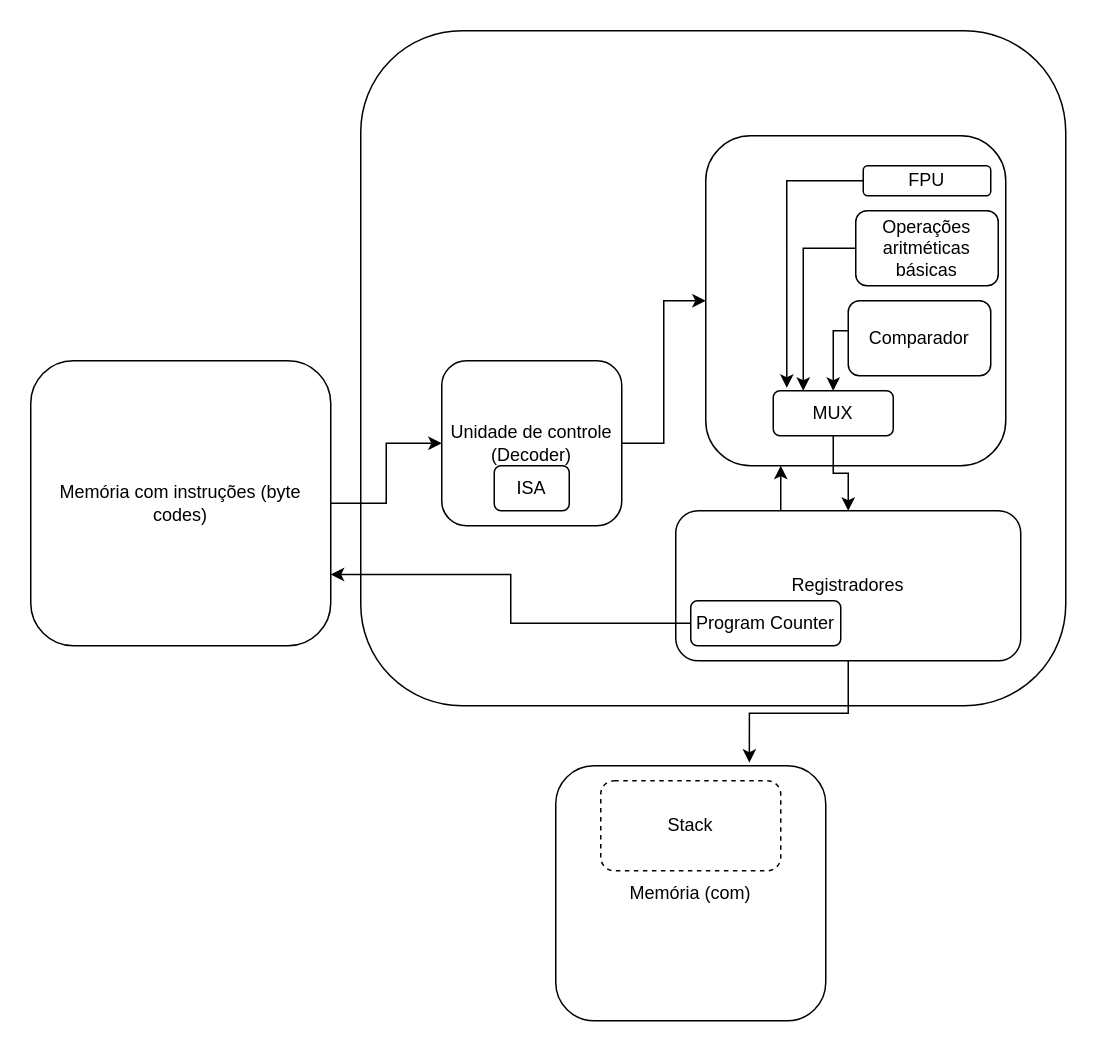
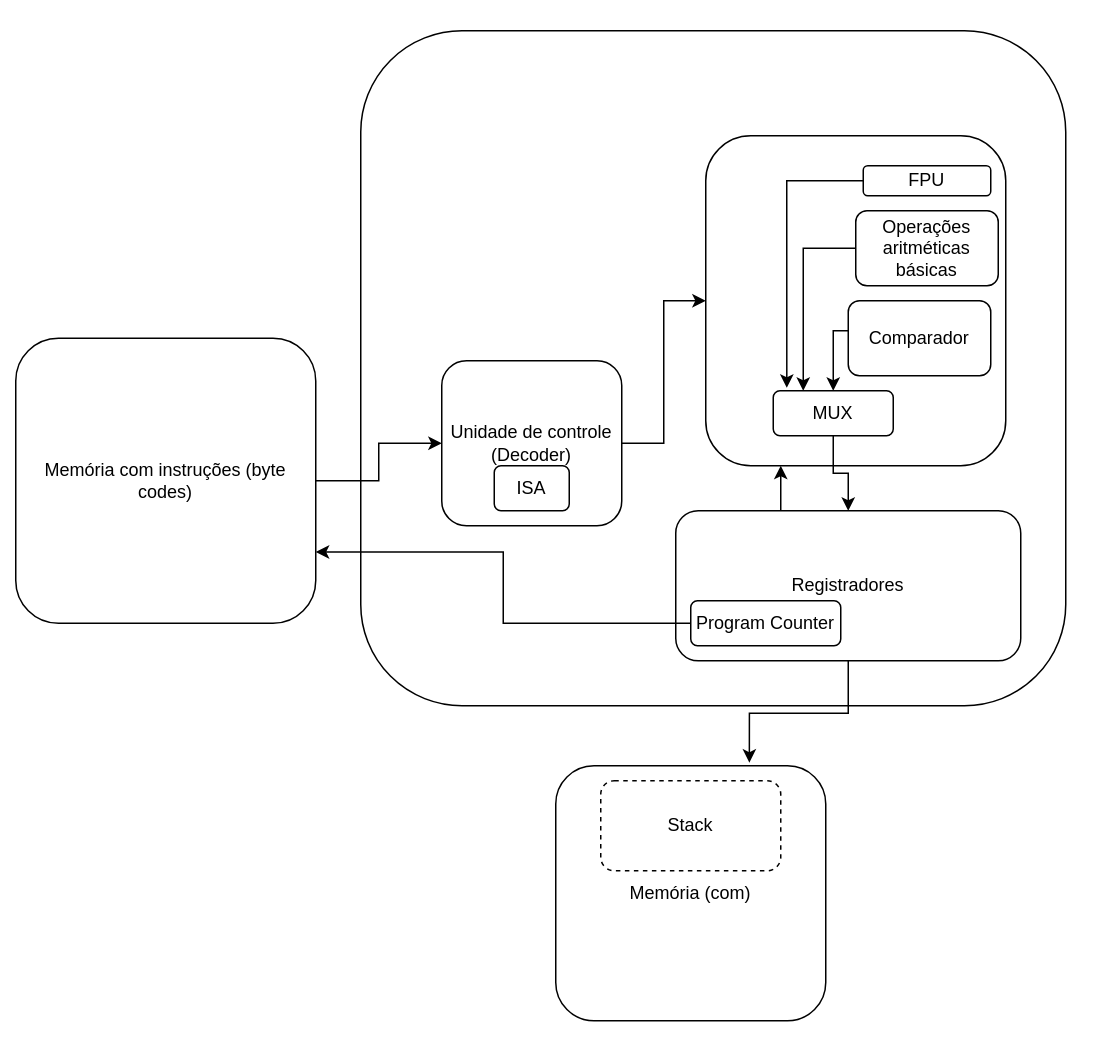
node "Memória com instruções (byte codes)": moved (181, 503) -> (166, 481)
